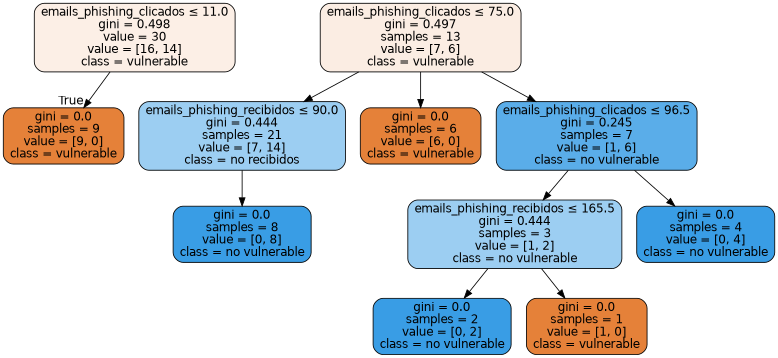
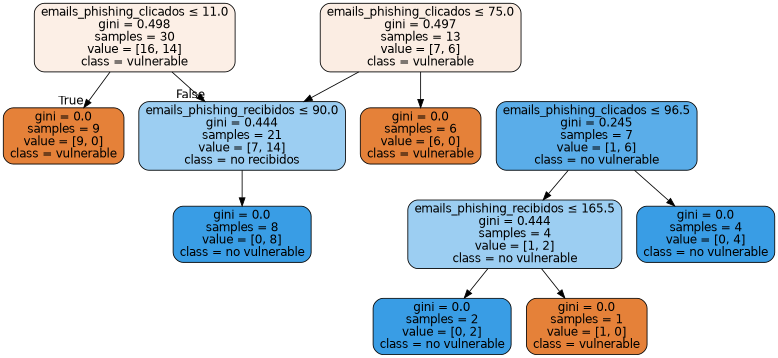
node "emails_phishing_clicados ≤ 11.0": text "value = 30" -> "samples = 30"
edge "emails_phishing_clicados ≤ 11.0" -> "emails_phishing_recibidos ≤ 90.0": added
edge "emails_phishing_clicados ≤ 75.0" -> "emails_phishing_clicados ≤ 96.5": removed
node "emails_phishing_recibidos ≤ 165.5": text "samples = 3" -> "samples = 4"
